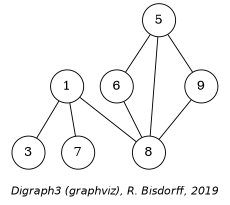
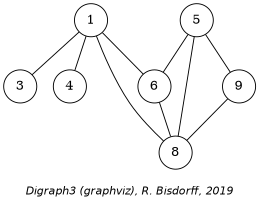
edge "1" -- "6": added
node "7": label "7" -> "4"
